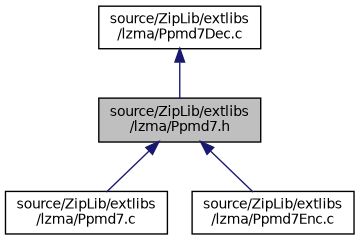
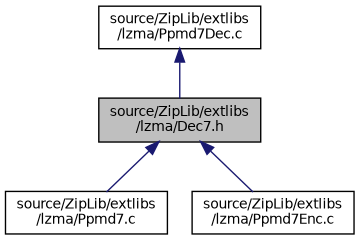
node "source/ZipLib/extlibs /lzma/Ppmd7.h": label "source/ZipLib/extlibs /lzma/Ppmd7.h" -> "source/ZipLib/extlibs /lzma/Dec7.h"
